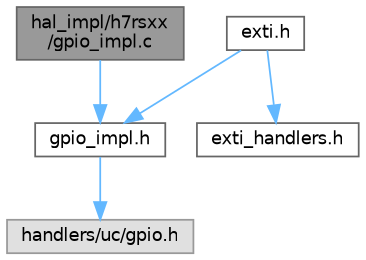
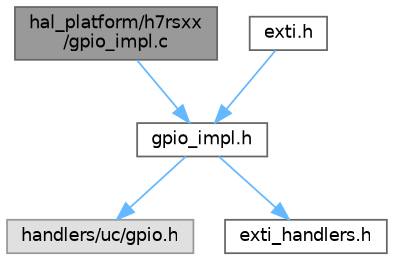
node "hal_impl/h7rsxx /gpio_impl.c": label "hal_impl/h7rsxx /gpio_impl.c" -> "hal_platform/h7rsxx /gpio_impl.c"
edge "exti.h" -> "exti_handlers.h": now "gpio_impl.h" -> "exti_handlers.h"
